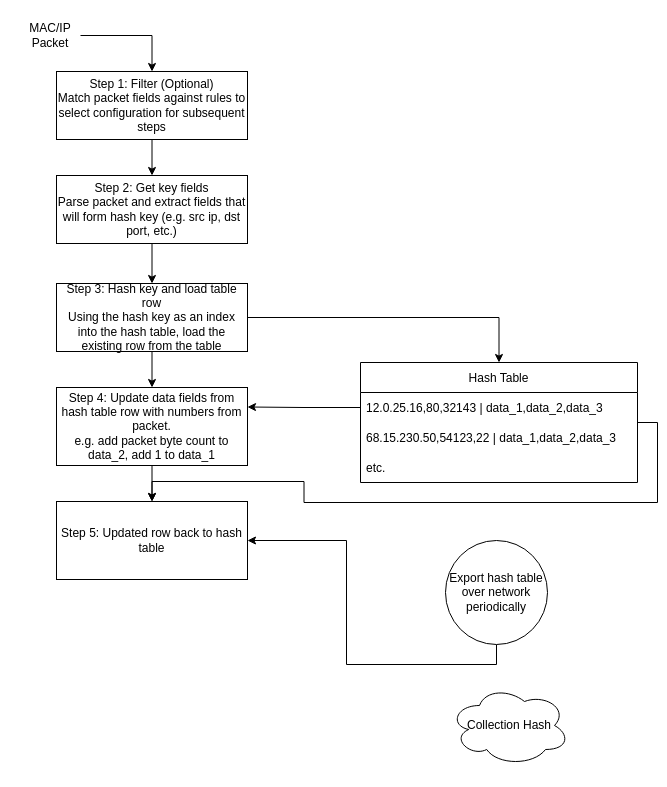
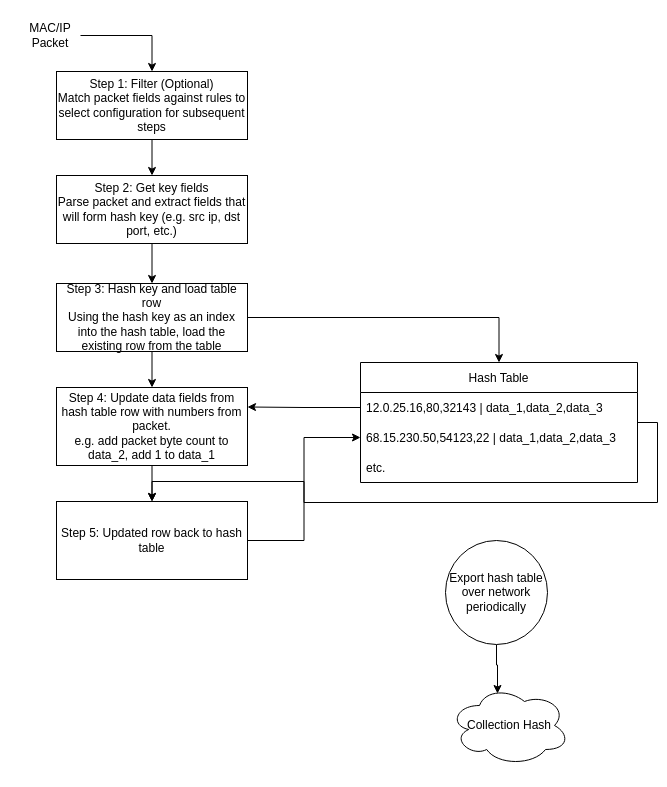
edge "Step 5: Updated row back to hash table" -> "68.15.230.50,54123,22 | data_1,data_2,data_3": added
edge "Export hash table over network periodically" -> "Step 5: Updated row back to hash table": now "Export hash table over network periodically" -> "Collection Hash"
